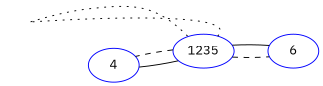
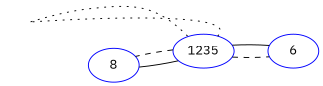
node "4": label "4" -> "8"
